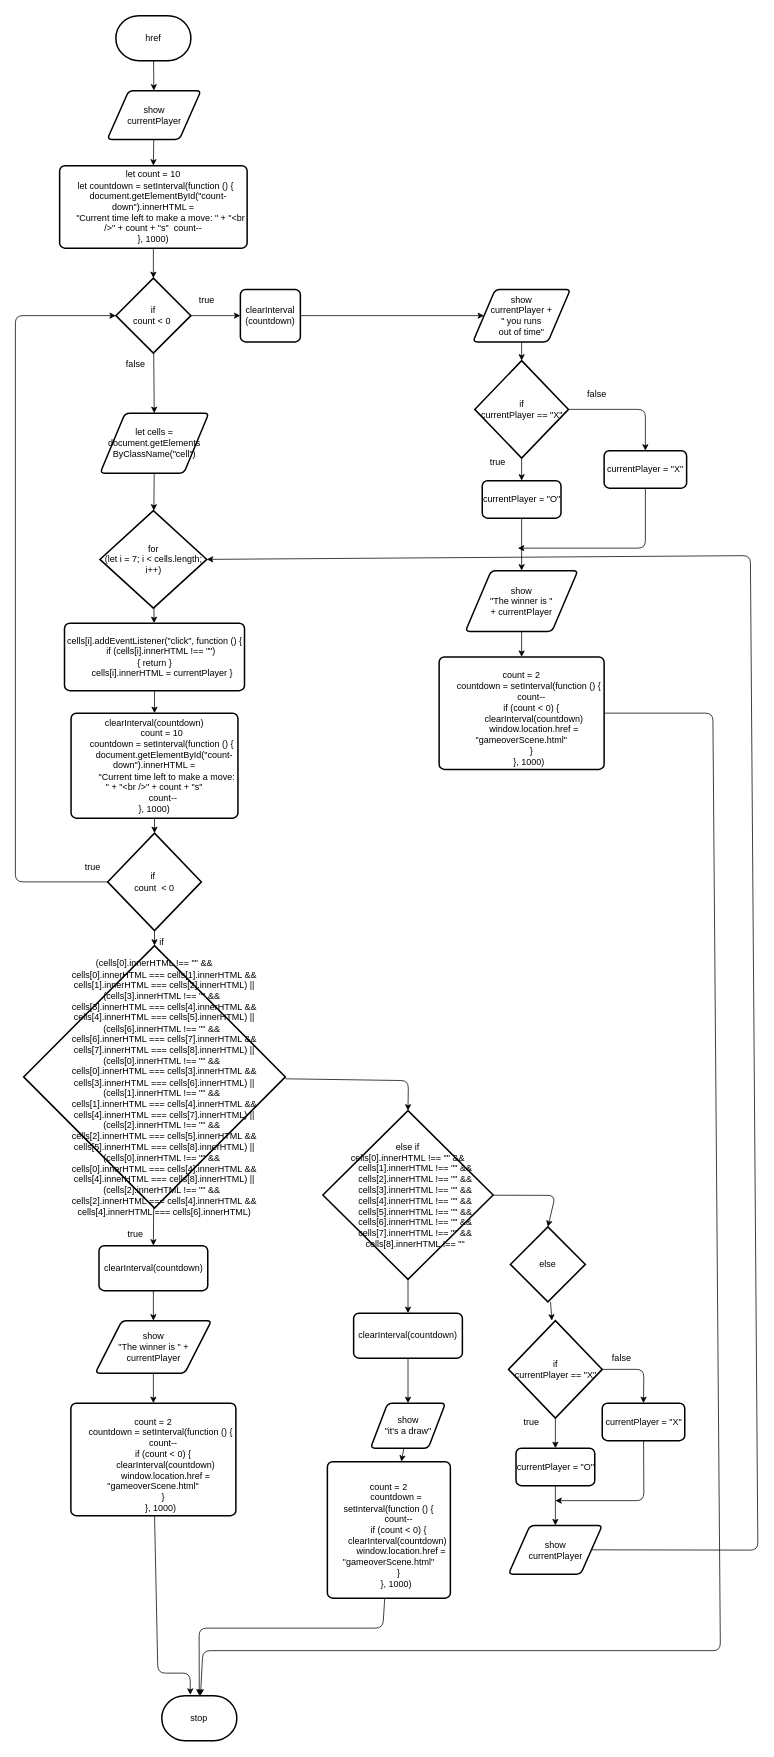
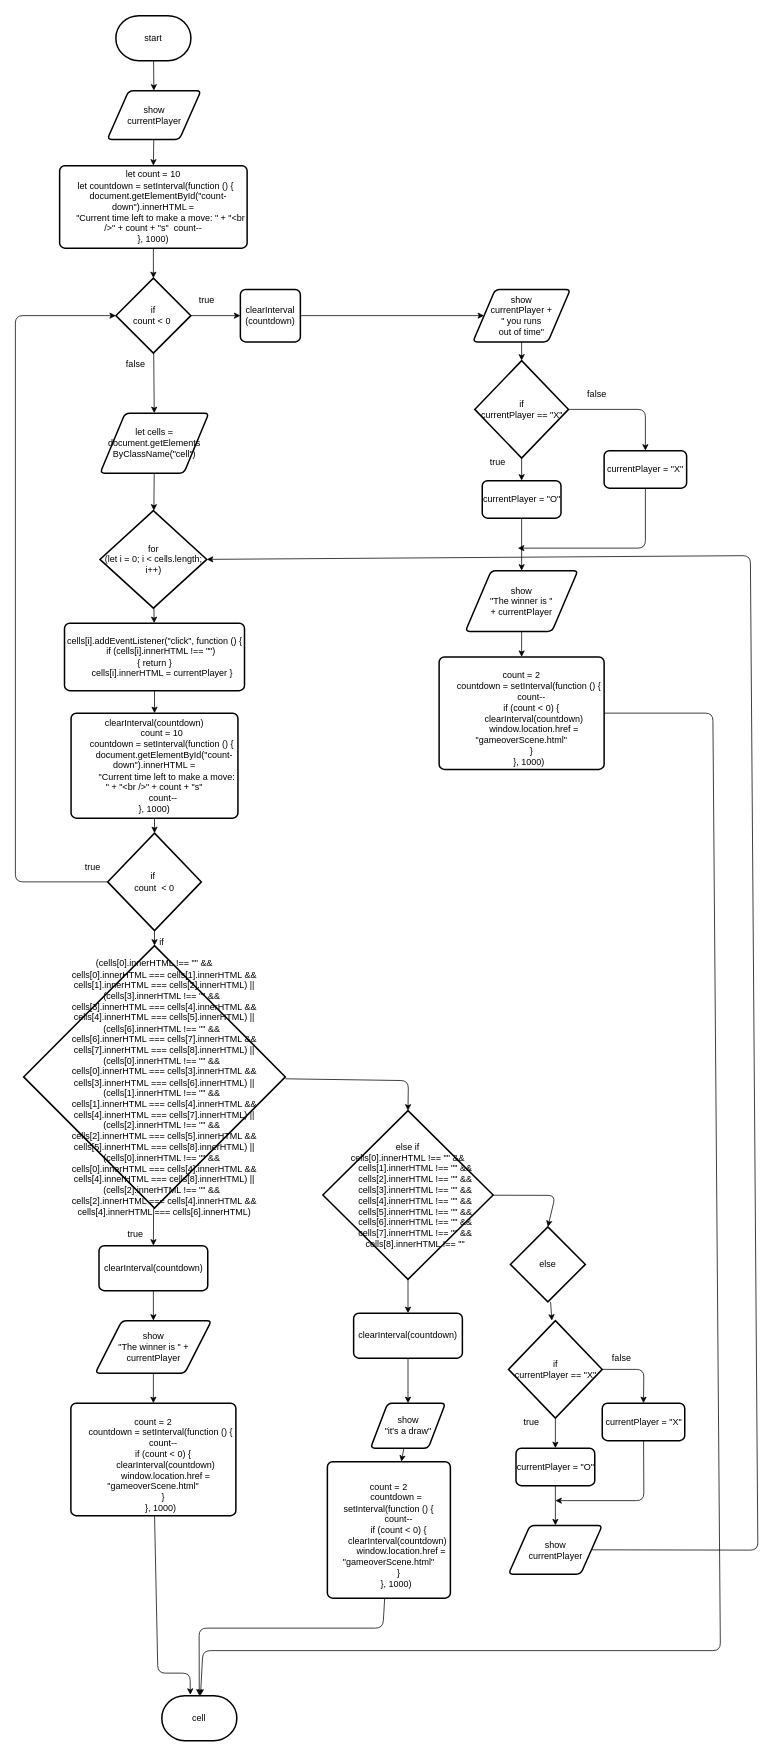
node "href": label "href" -> "start"
node "for (let i = 7; i < cells.length; i++)": label "for (let i = 7; i < cells.length; i++)" -> "for (let i = 0; i < cells.length; i++)"
node "stop": label "stop" -> "cell"
